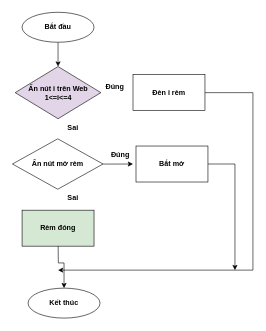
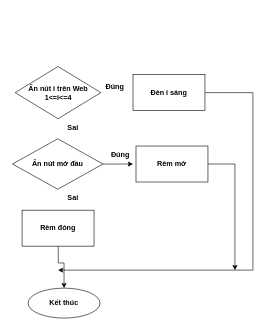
node "Bắt đầu": removed
edge "Bắt đầu" -> "Ấn nút i trên Web 1<=i<=4": removed
node "Ấn nút i trên Web 1<=i<=4": fillcolor #e1d5e7 -> #ffffff
node "Đèn i rèm": label "Đèn i rèm" -> "Đèn i sáng"
node "Ấn nút mở rèm": label "Ấn nút mở rèm" -> "Ấn nút mở đầu"
node "Bắt mở": label "Bắt mở" -> "Rèm mở"
node "Rèm đóng": fillcolor #d5e8d4 -> #ffffff
